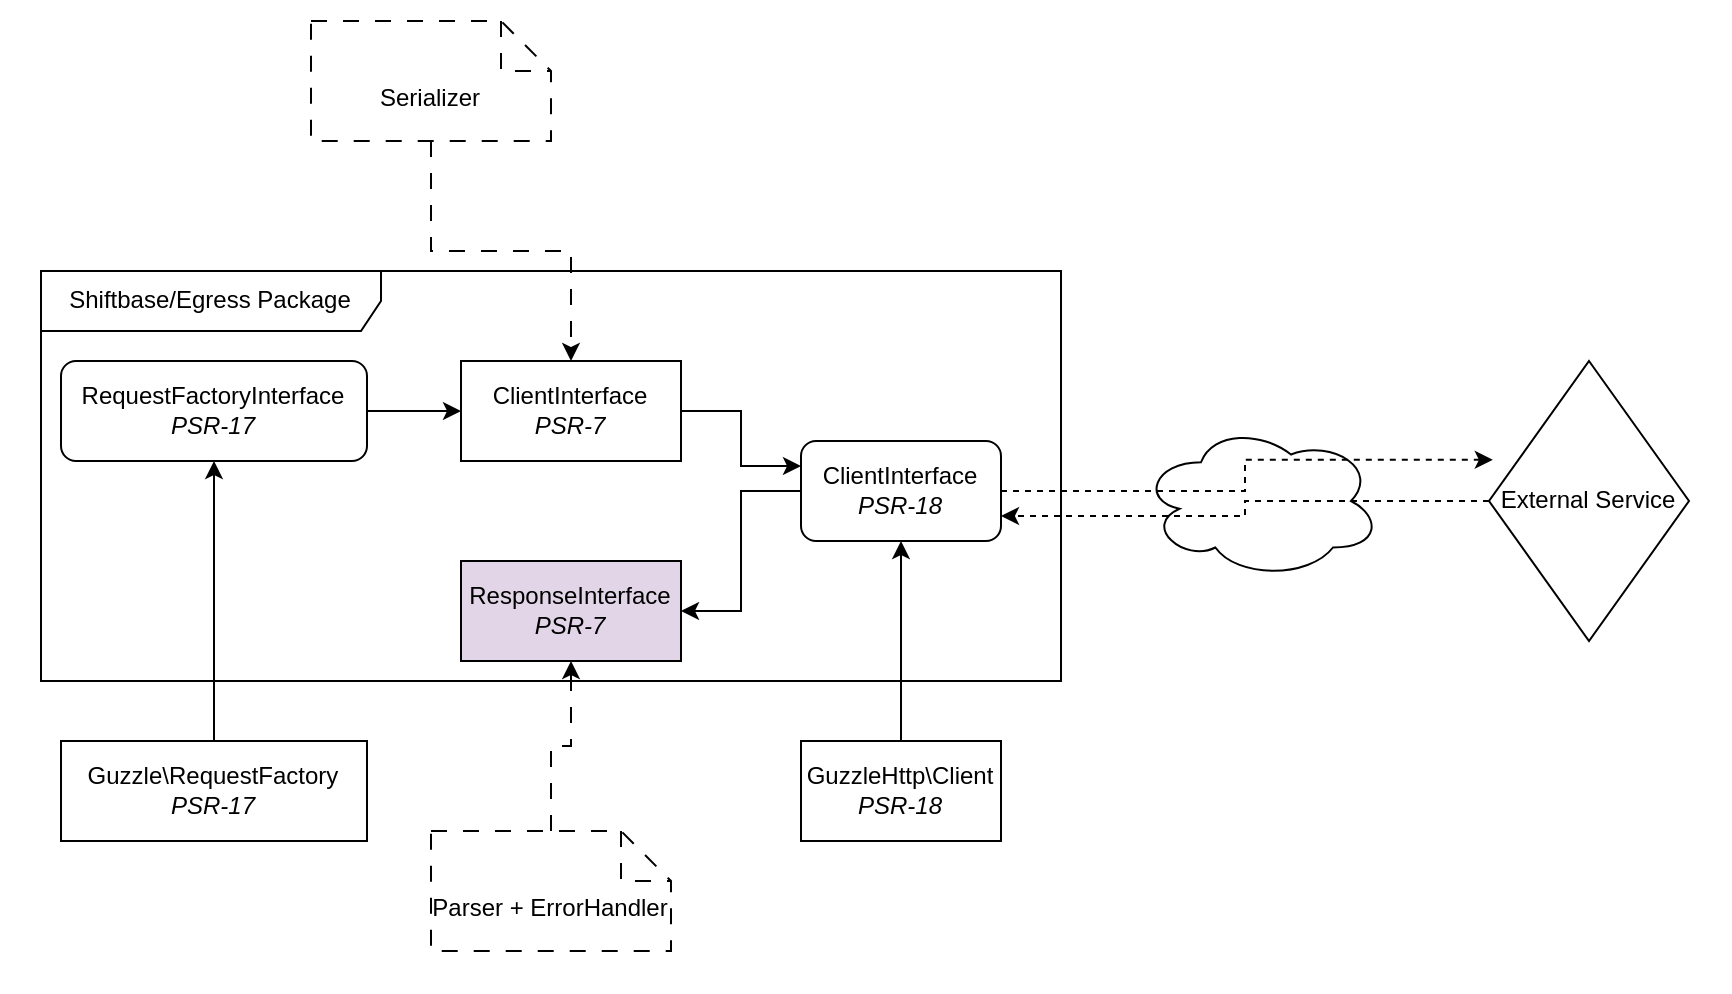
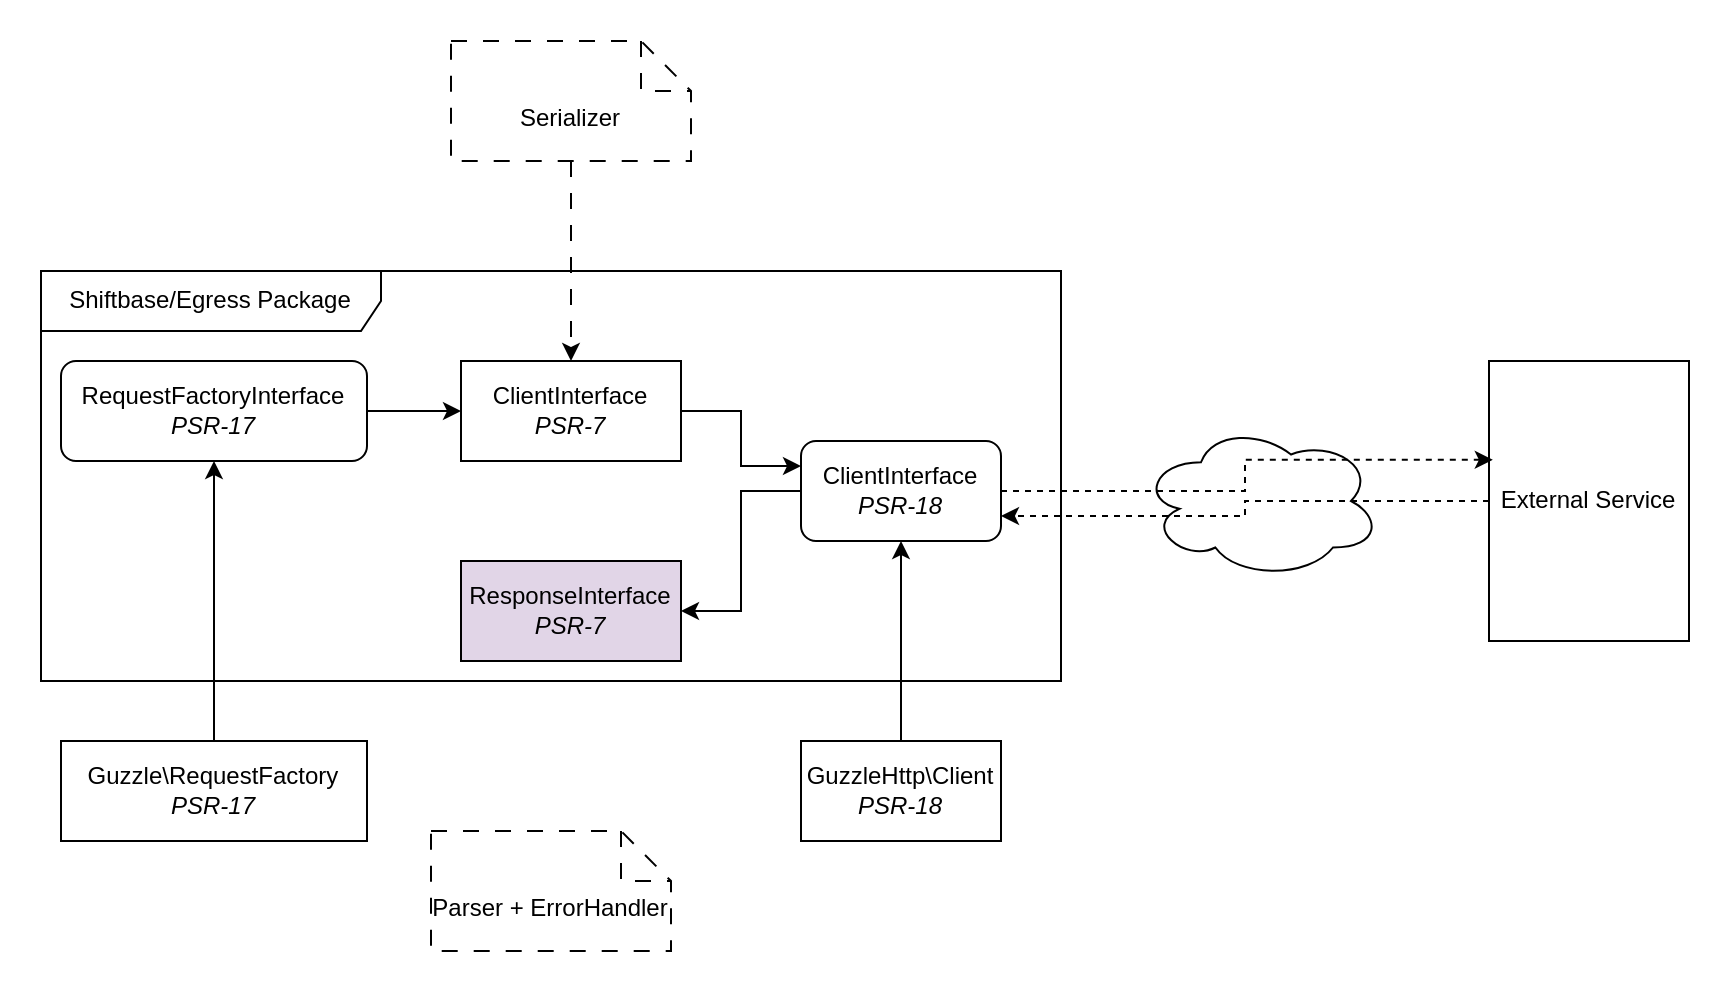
node "Serializer": moved (431, 81) -> (571, 101)
node "External Service": shape diamond -> rectangle
edge "Parser + ErrorHandler" -> "ResponseInterface PSR-7": removed
